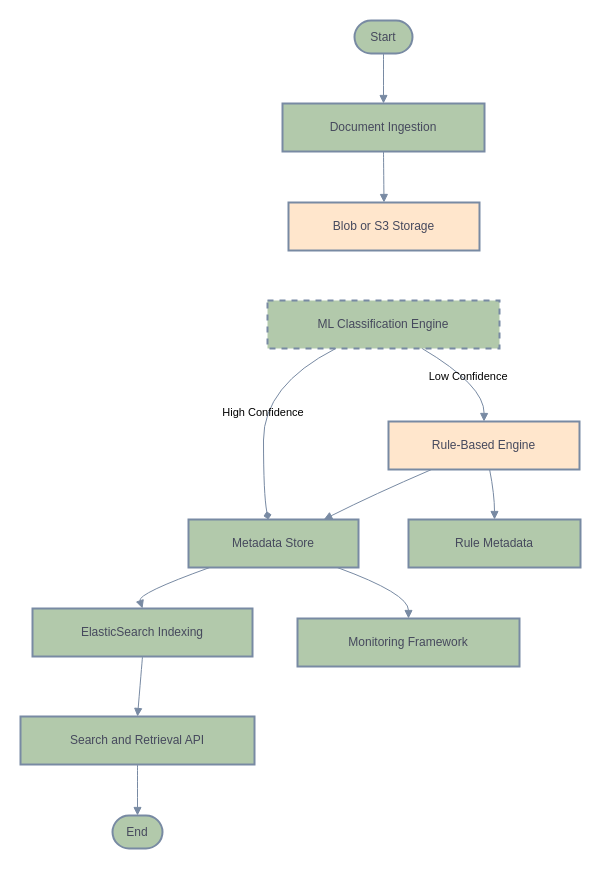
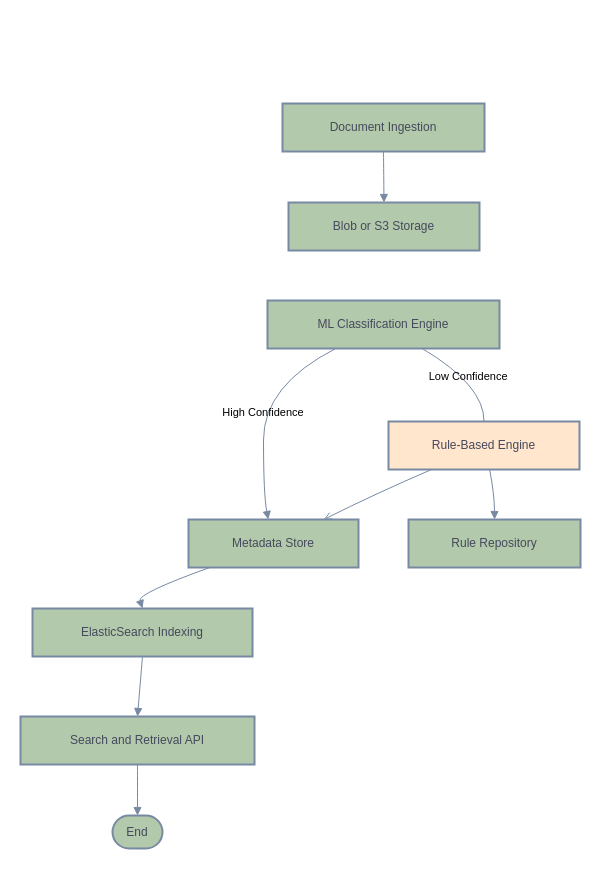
node "Start": removed
edge "Start" -> "Document Ingestion": removed
node "Blob or S3 Storage": fillcolor #ffe6cc -> #b2c9ab
node "ML Classification Engine": style dashed -> solid
edge "ML Classification Engine" -> "Rule-Based Engine": arrowhead block -> none
edge "ML Classification Engine" -> "Metadata Store": arrowhead diamond -> block
edge "Rule-Based Engine" -> "Metadata Store": arrowhead block -> open
node "Rule Metadata": label "Rule Metadata" -> "Rule Repository"
edge "Metadata Store" -> "Monitoring Framework": removed
node "Monitoring Framework": removed
